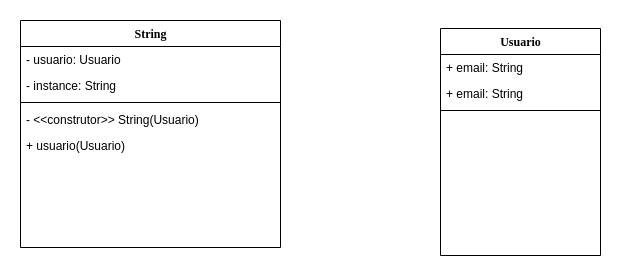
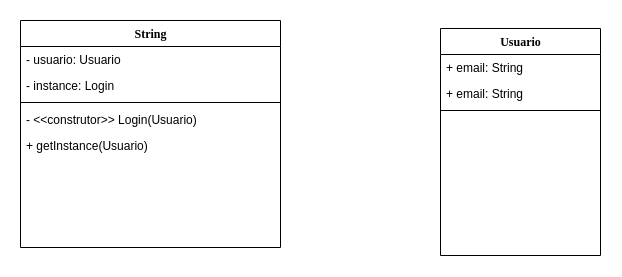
node "- instance: String": label "- instance: String" -> "- instance: Login"
node "- <<construtor>> String(Usuario)": label "- <<construtor>> String(Usuario)" -> "- <<construtor>> Login(Usuario)"
node "+ usuario(Usuario)": label "+ usuario(Usuario)" -> "+ getInstance(Usuario)"
